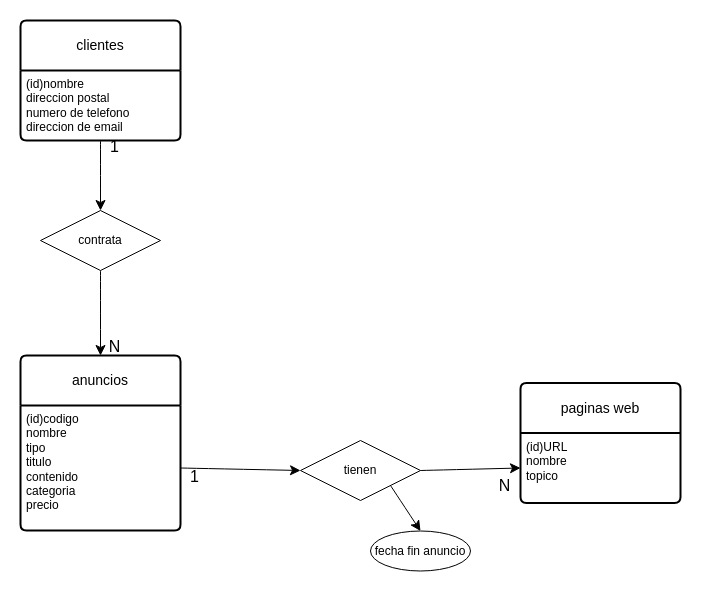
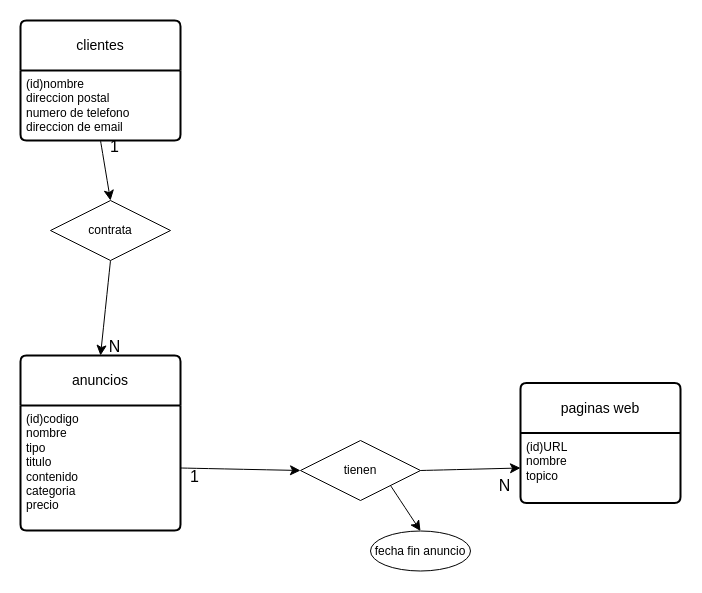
node "contrata": moved (101, 241) -> (111, 231)
